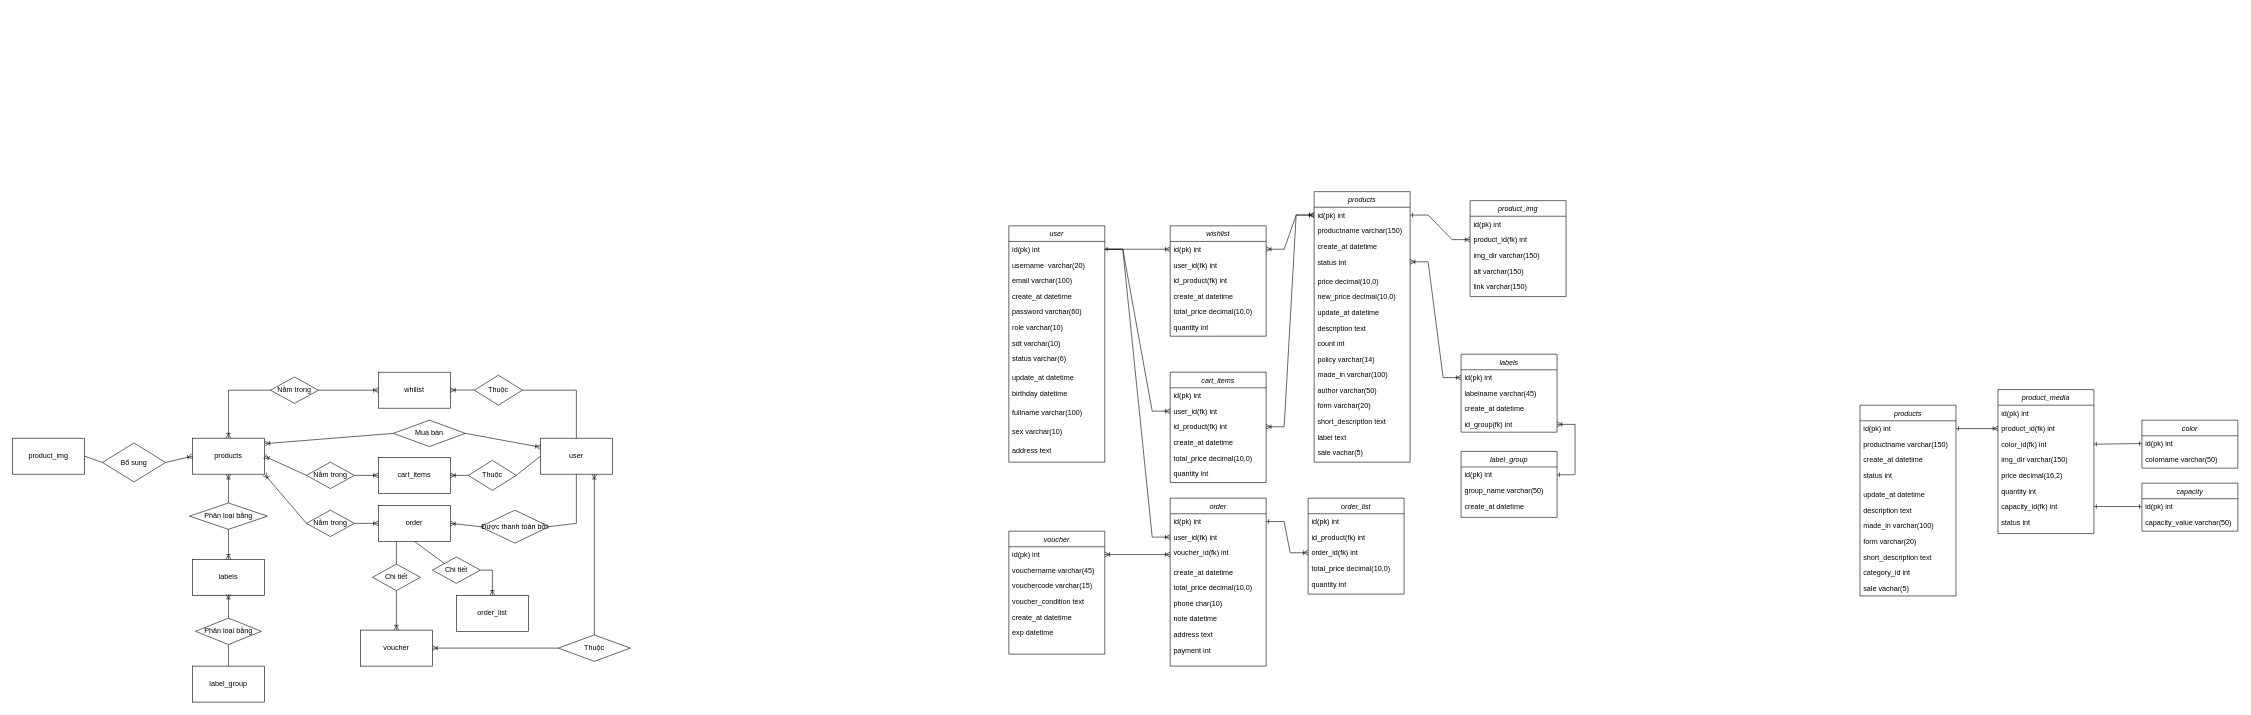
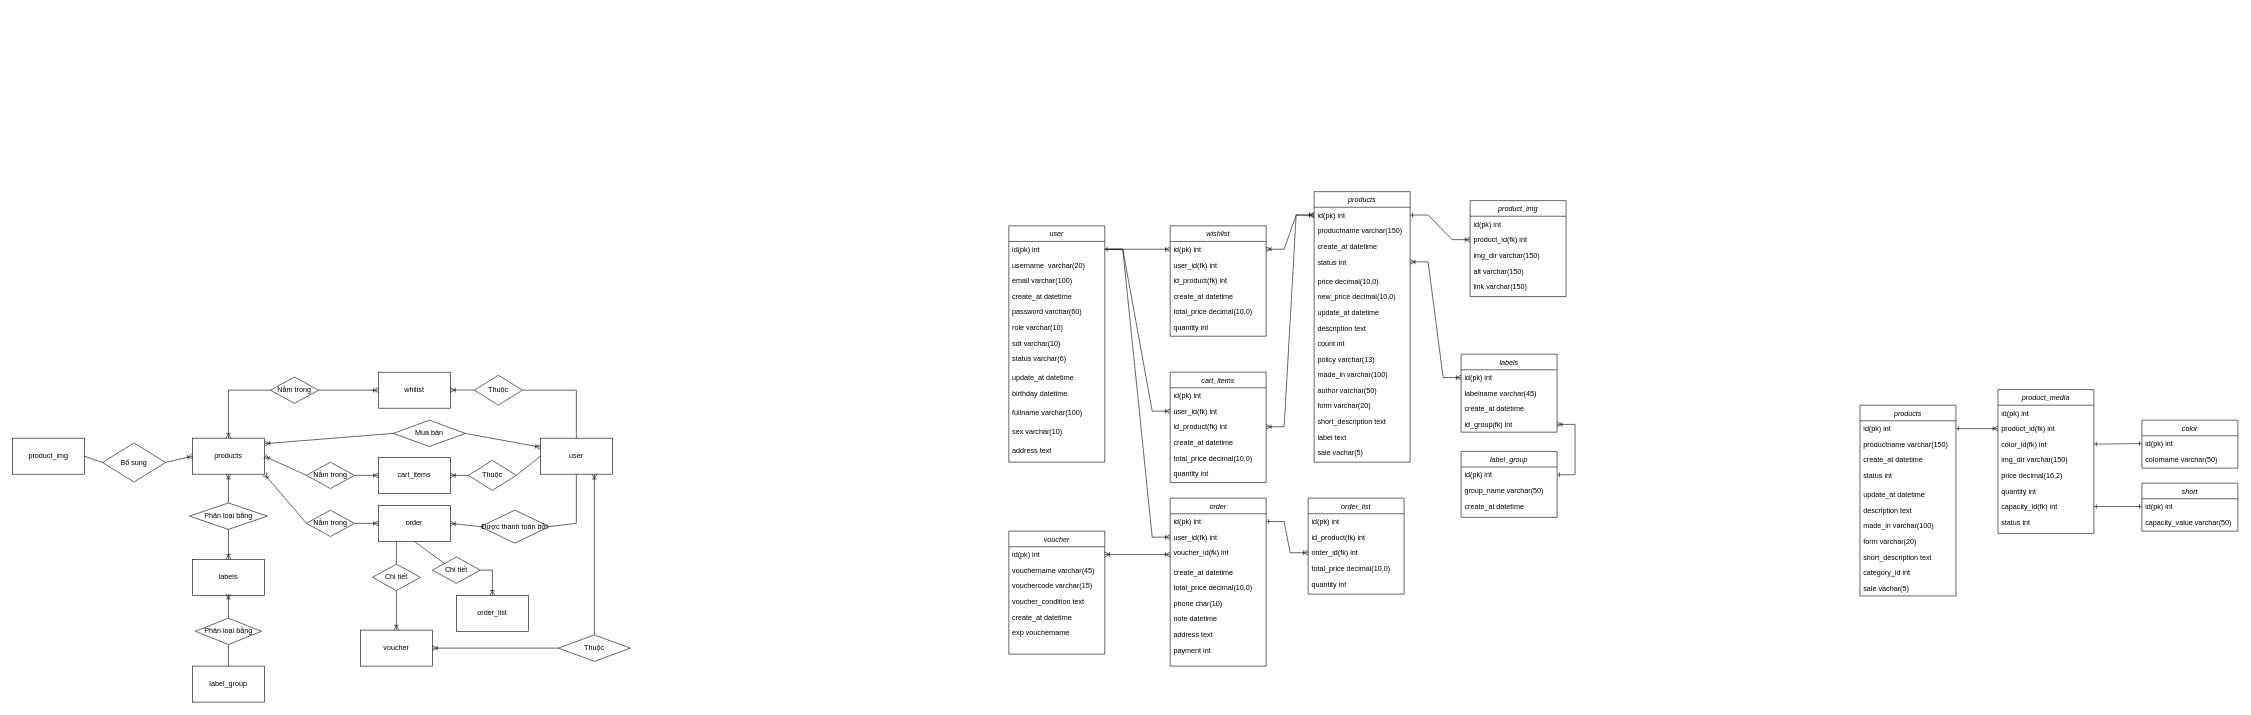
node "policy varchar(14)": label "policy varchar(14)" -> "policy varchar(13)"
node "capacity": label "capacity" -> "short"
node "exp datetime": label "exp datetime" -> "exp vouchername"
